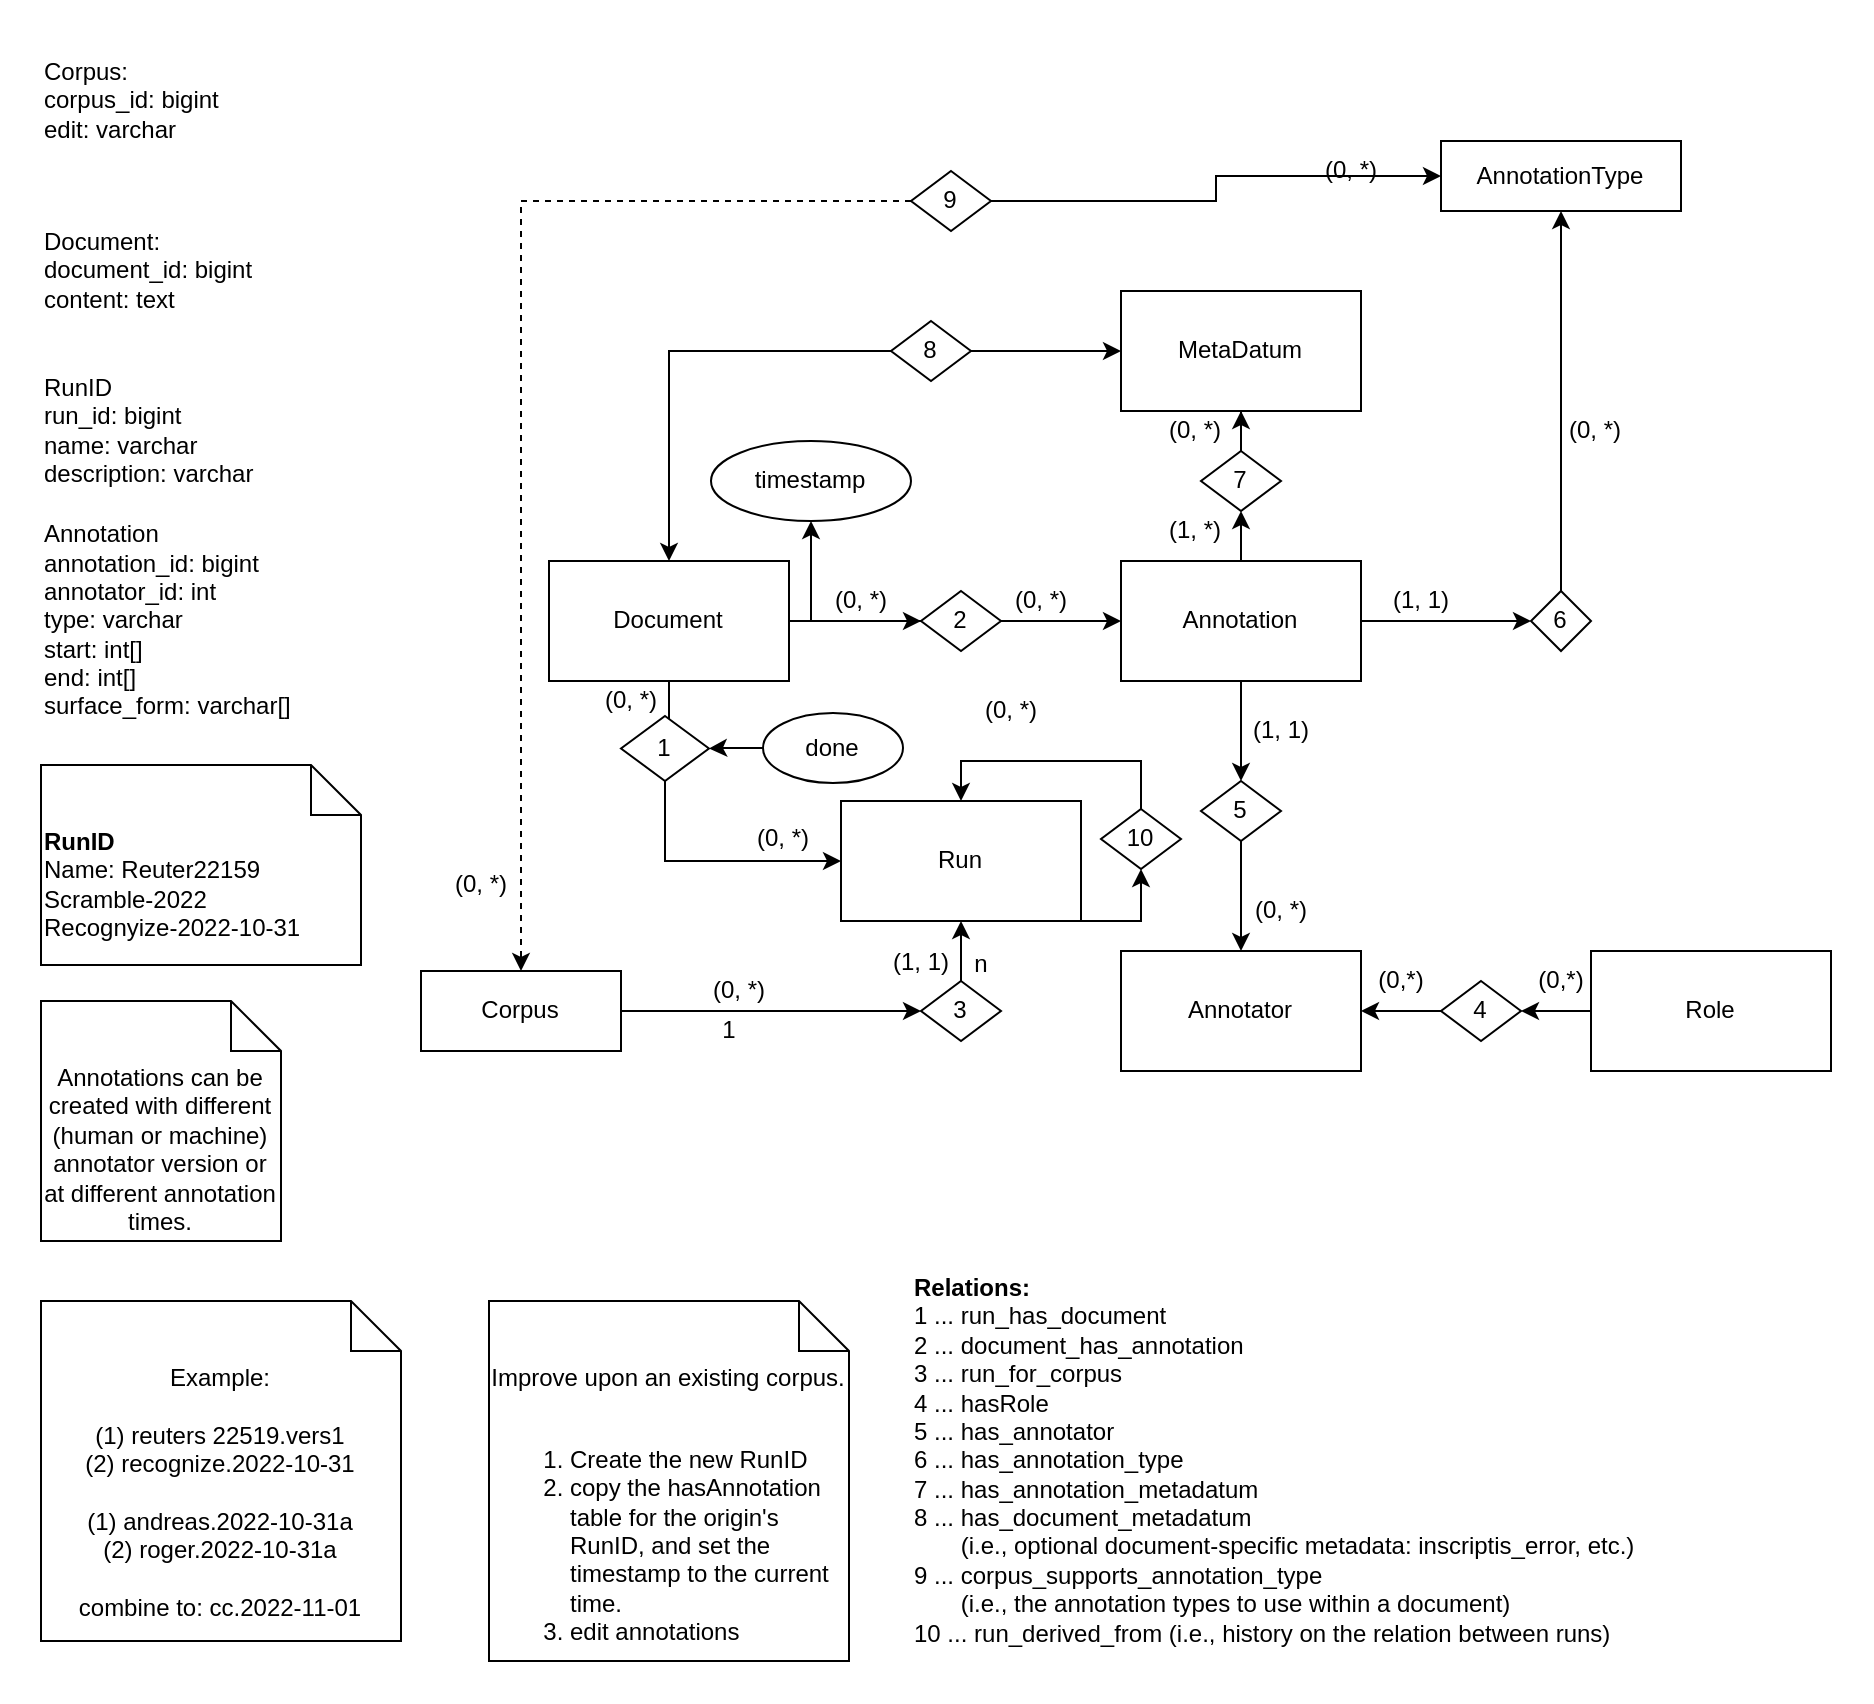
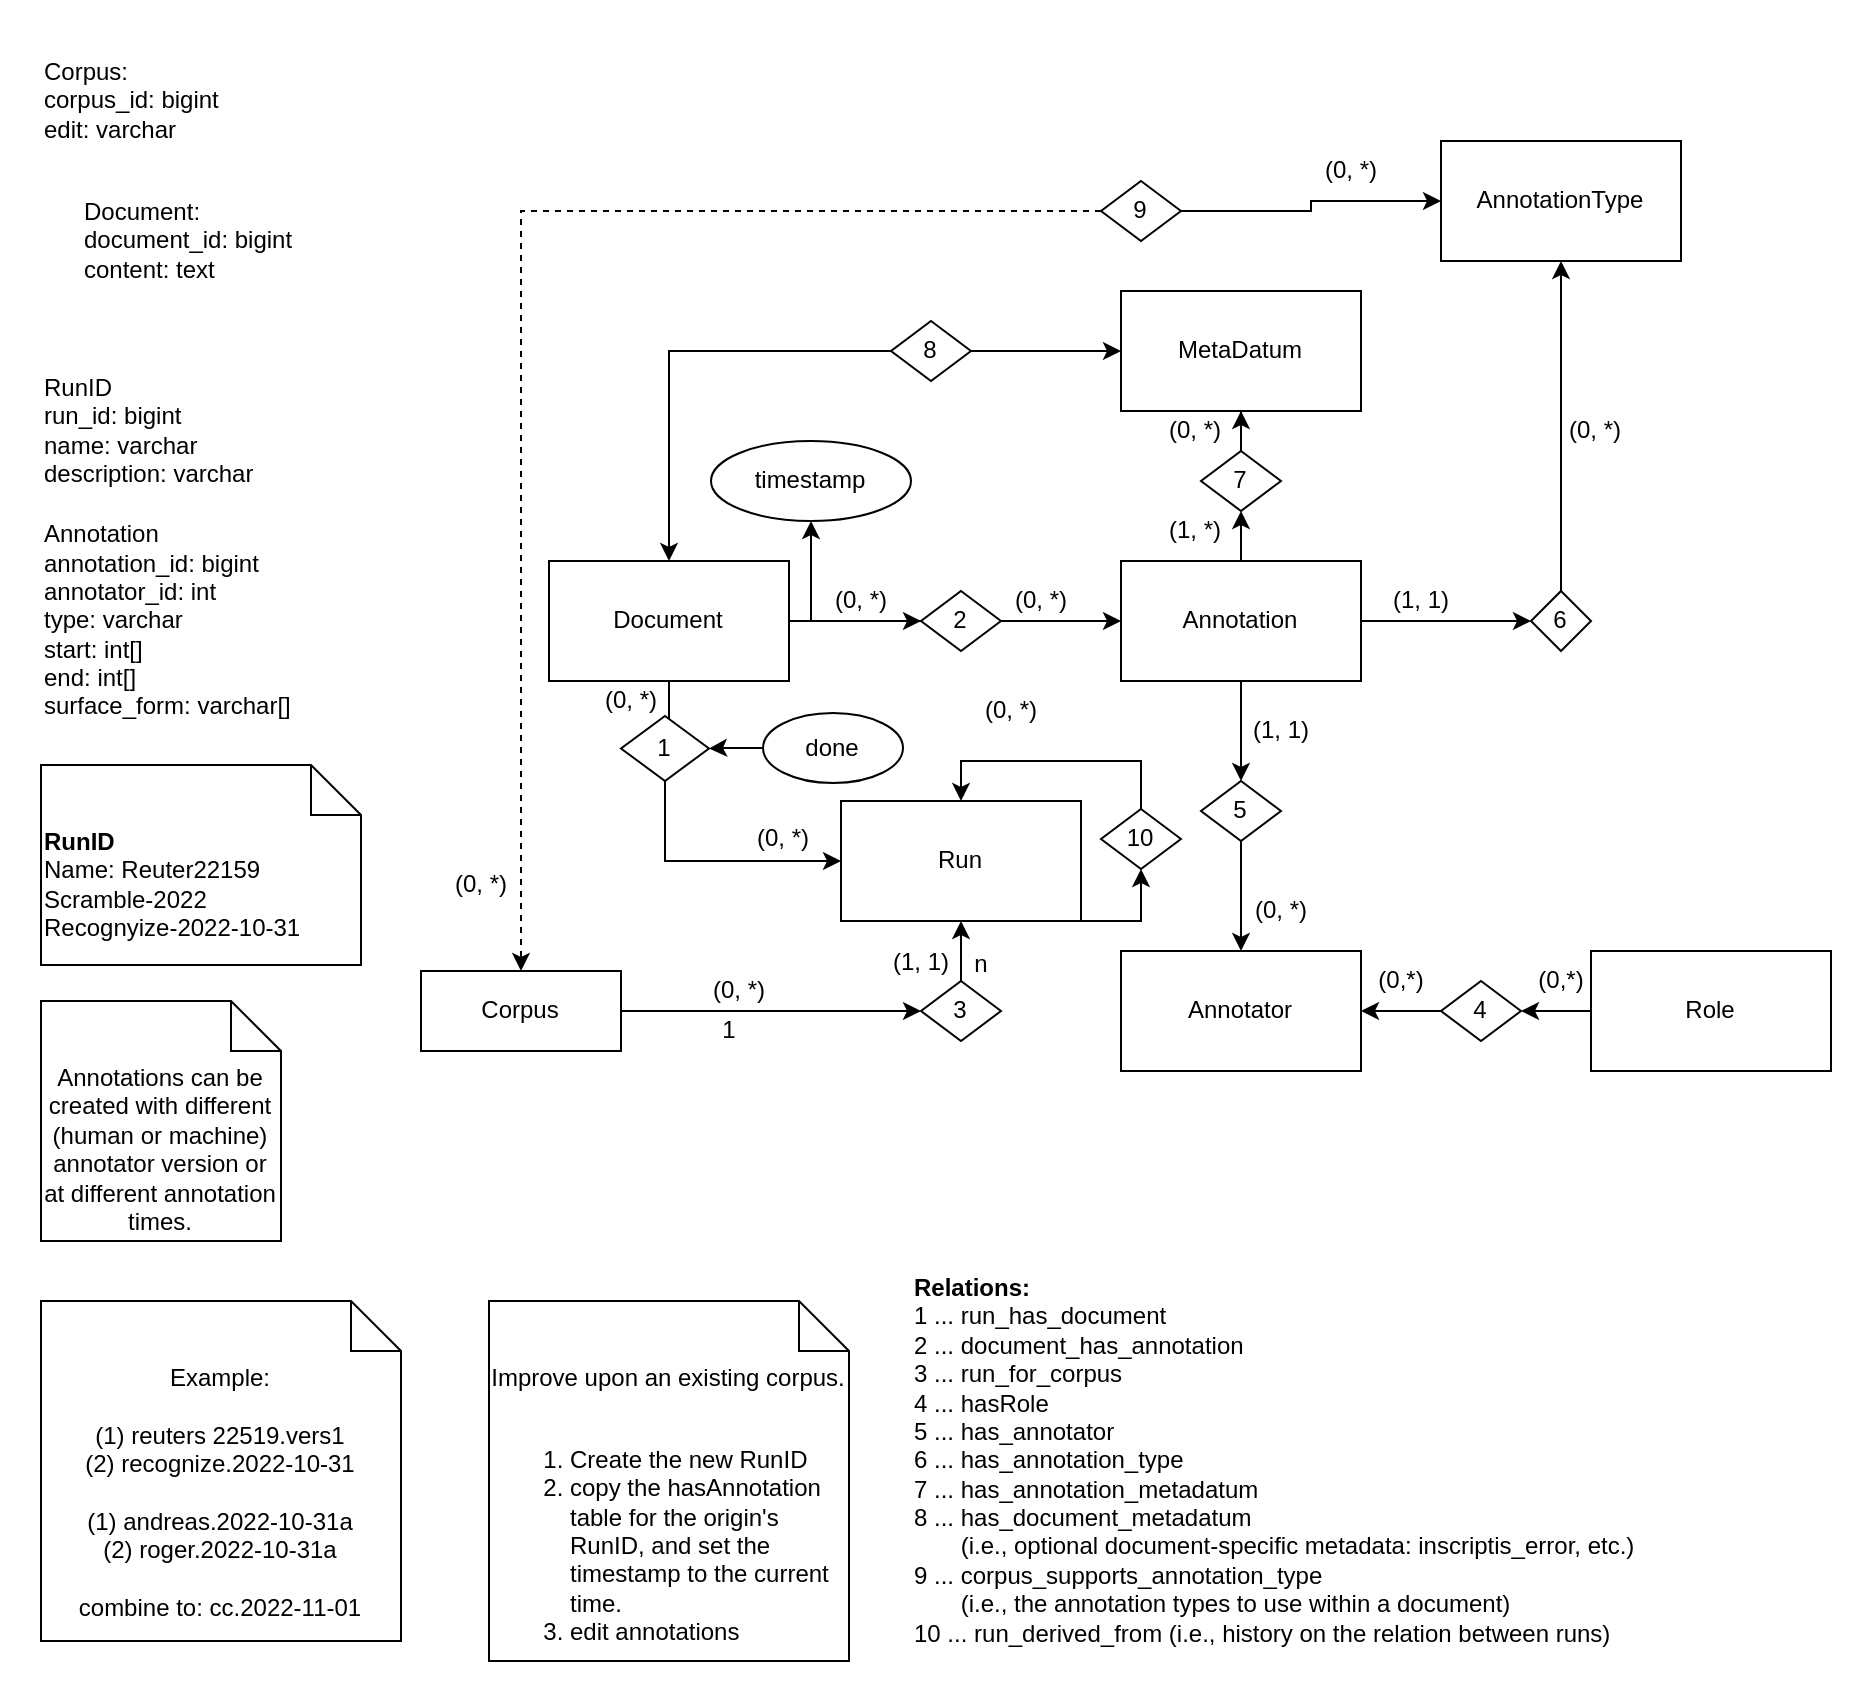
node "AnnotationType": size 240x70 -> 240x120
node "9": moved (951, 201) -> (1141, 211)
node "Document: document_id: bigint content: text": moved (171, 271) -> (211, 241)
